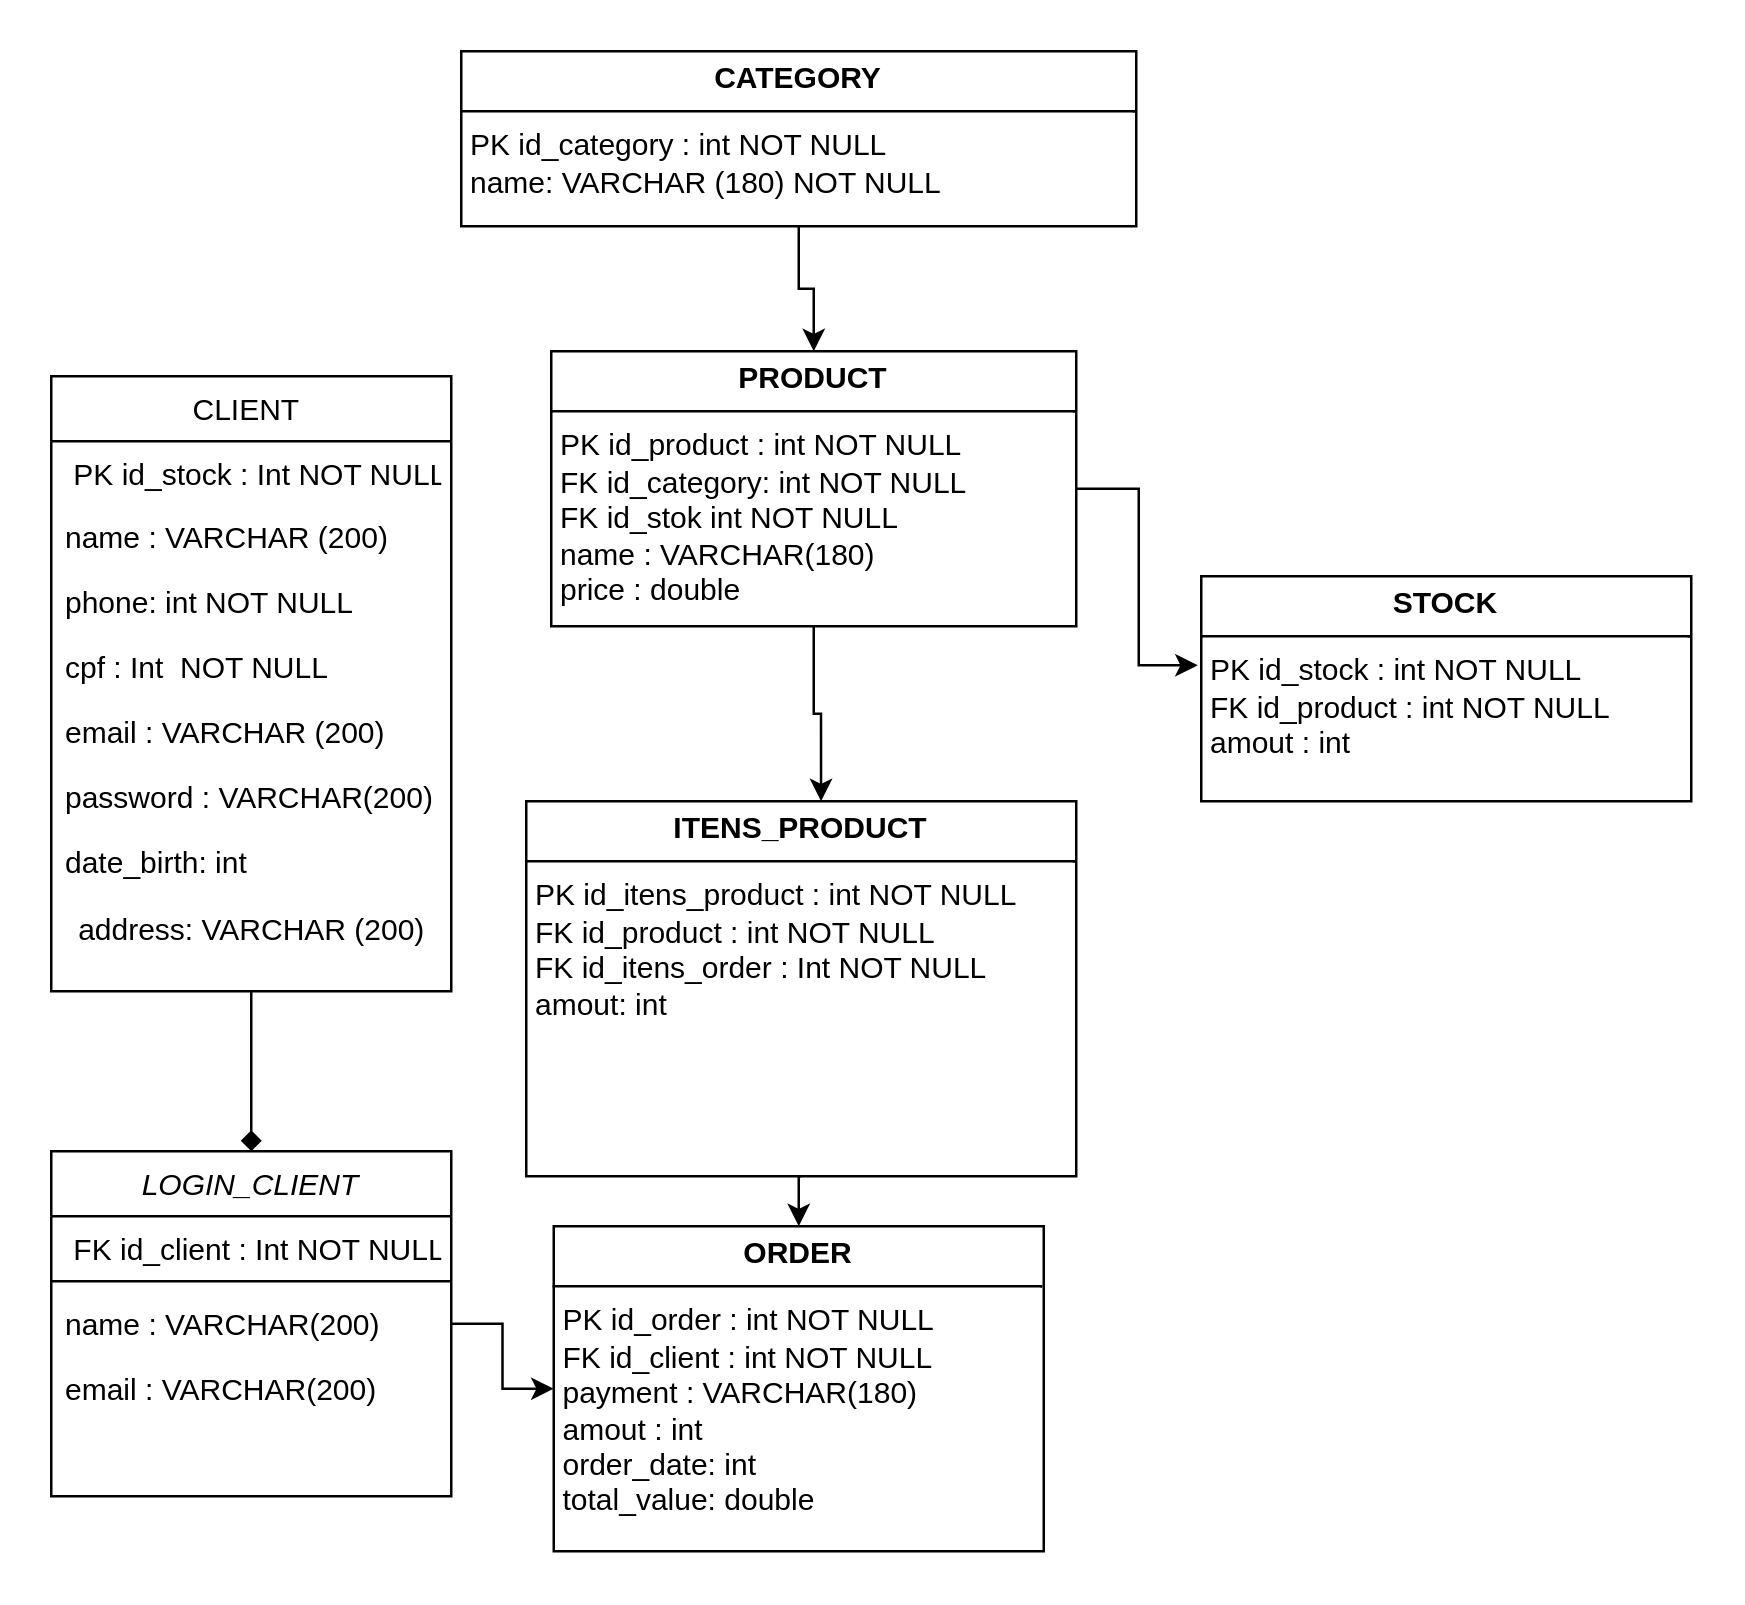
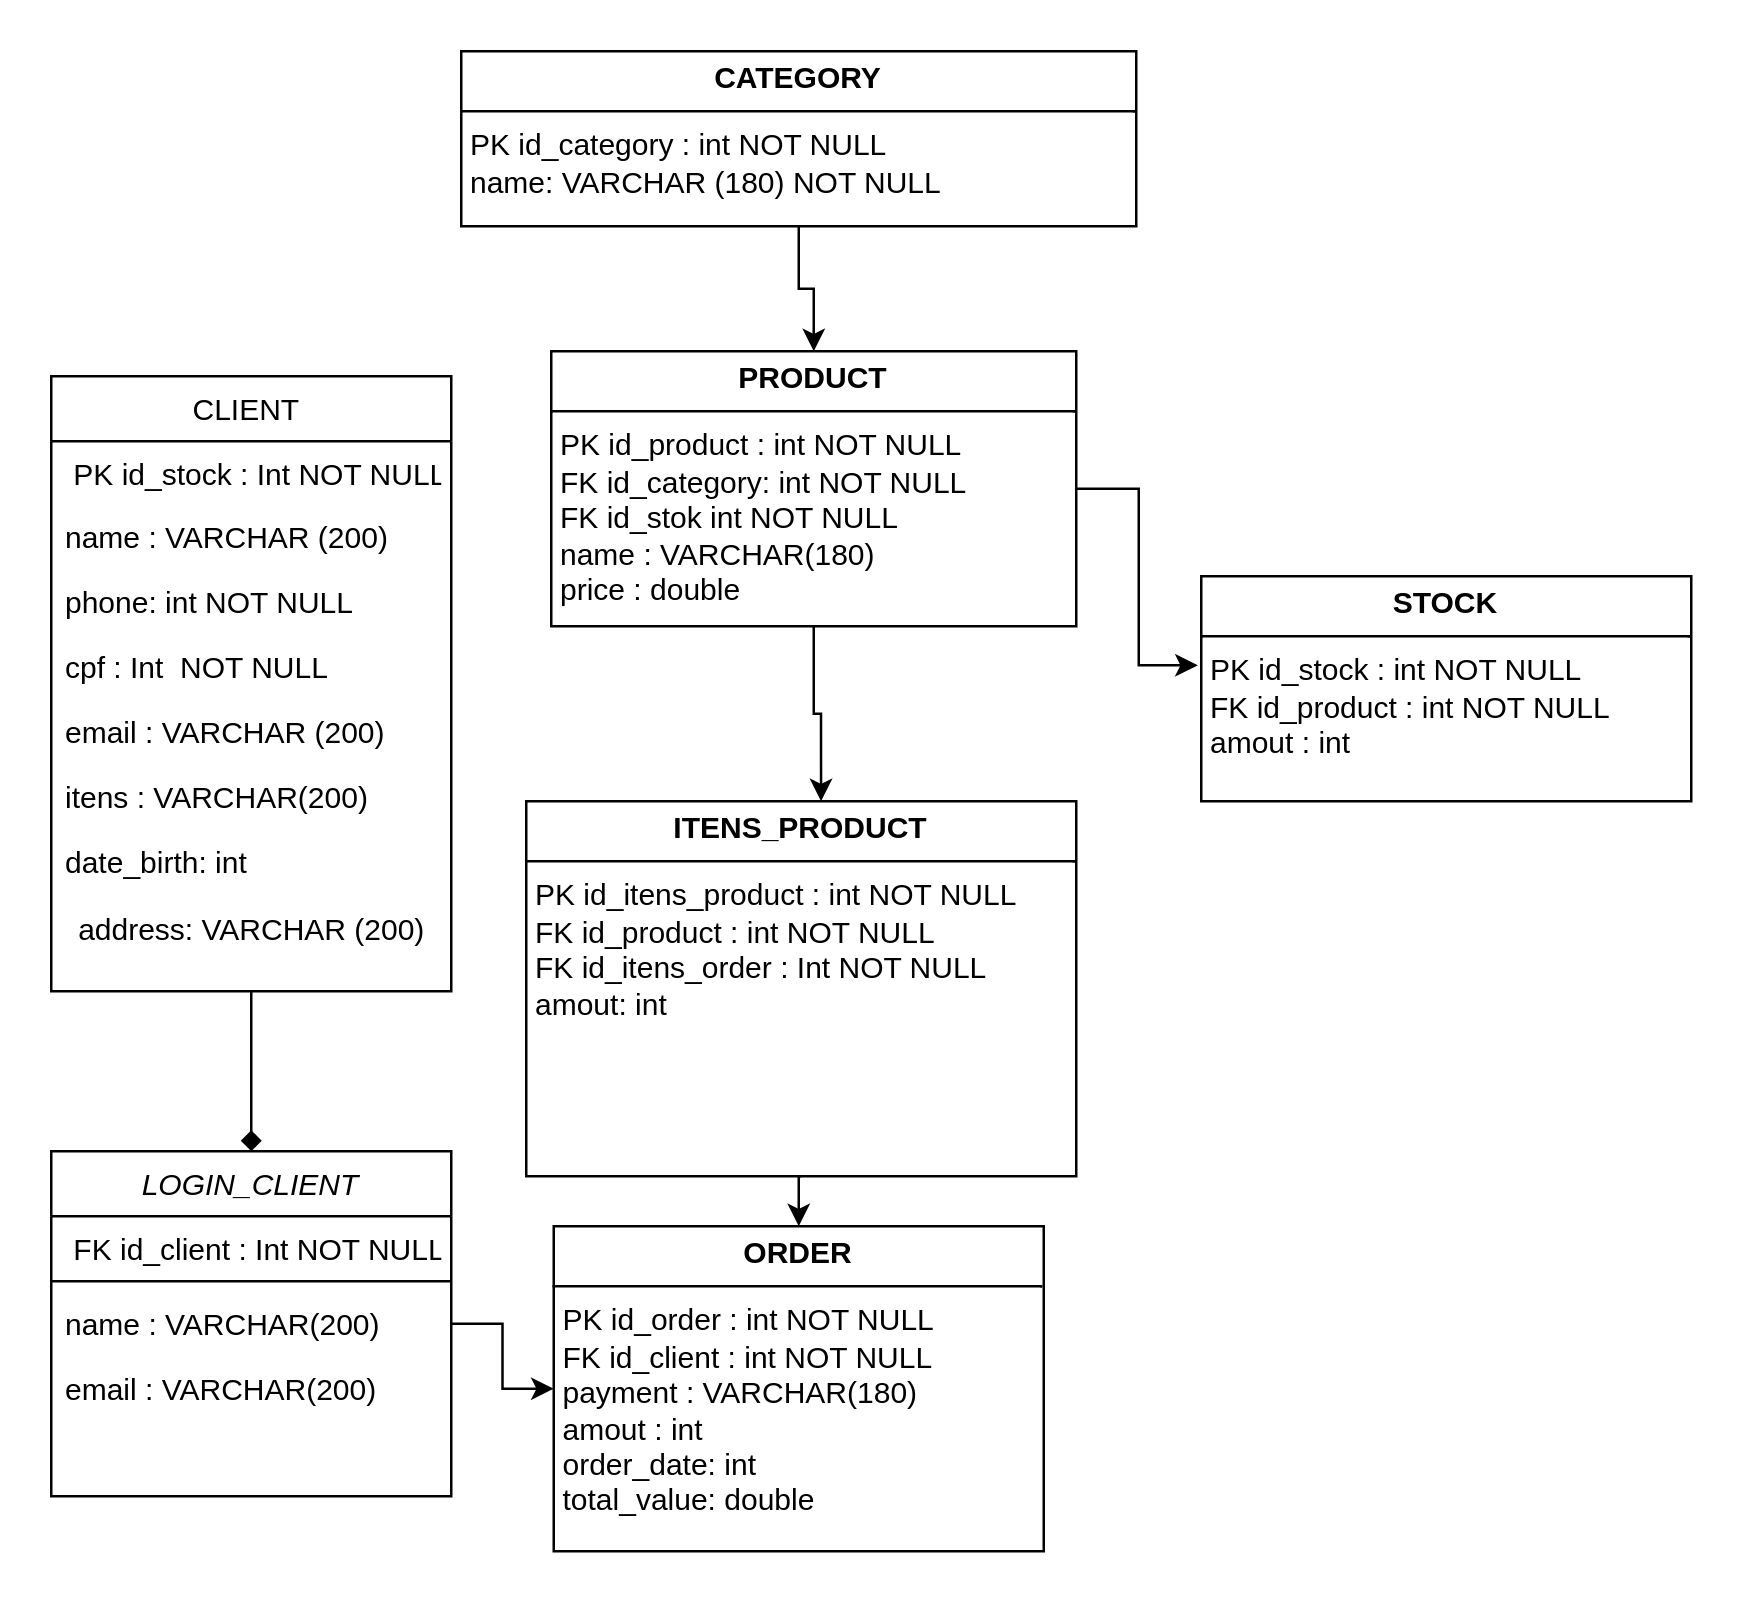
node "password : VARCHAR(200)": label "password : VARCHAR(200)" -> "itens : VARCHAR(200)"
